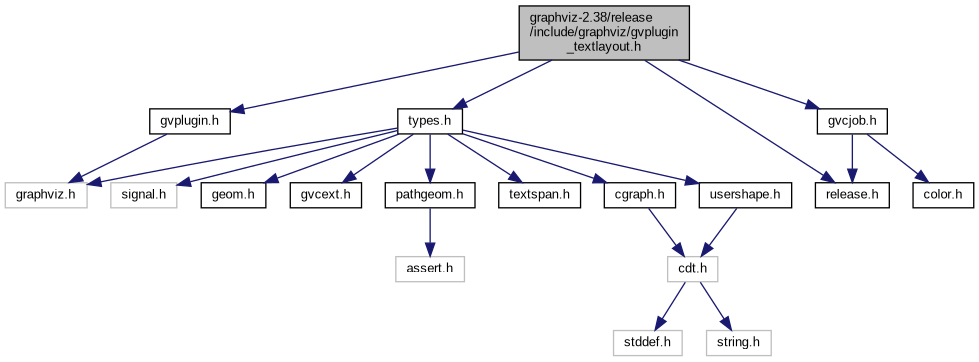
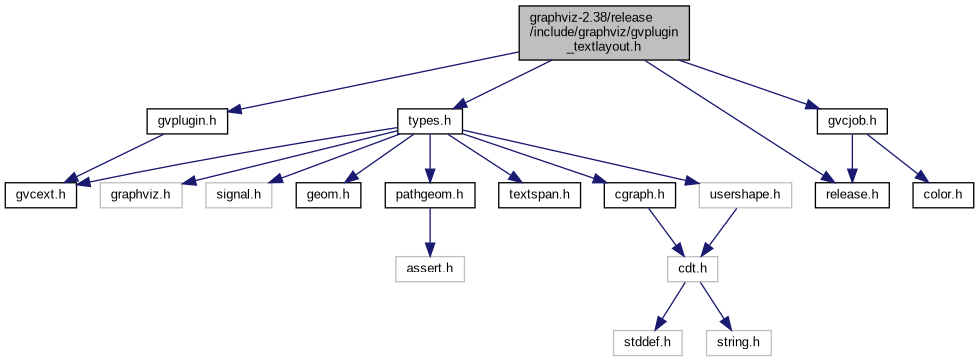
edge "gvplugin.h" -> "graphviz.h": now "gvplugin.h" -> "gvcext.h"
node "usershape.h": color black -> grey75
